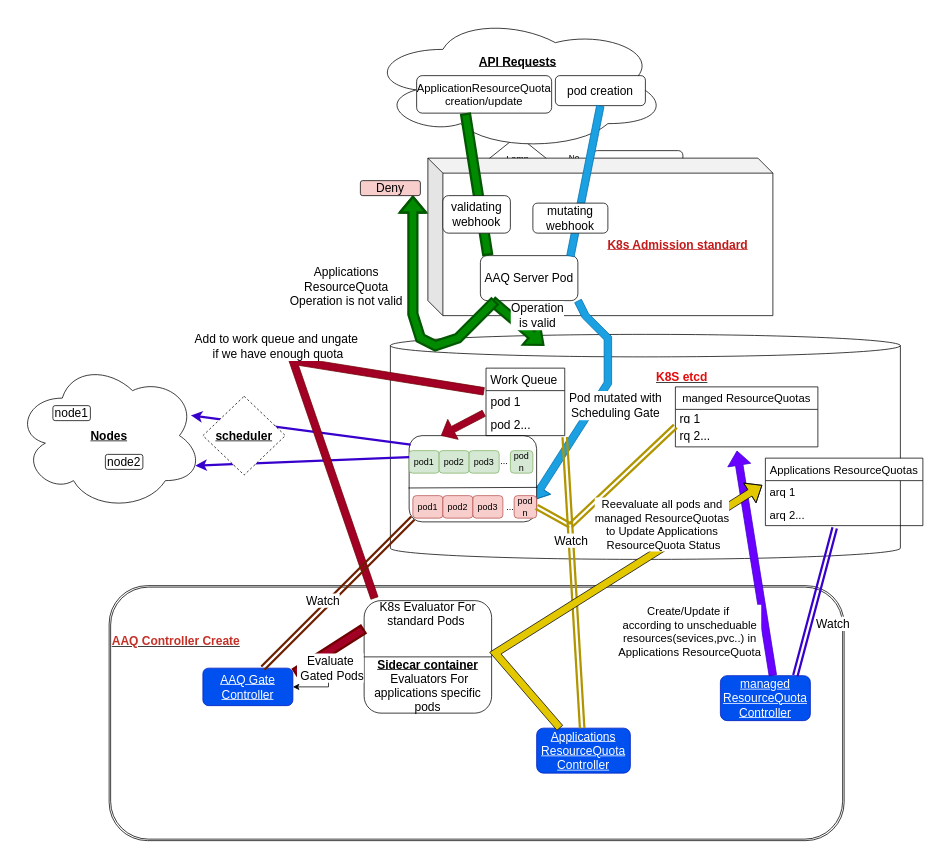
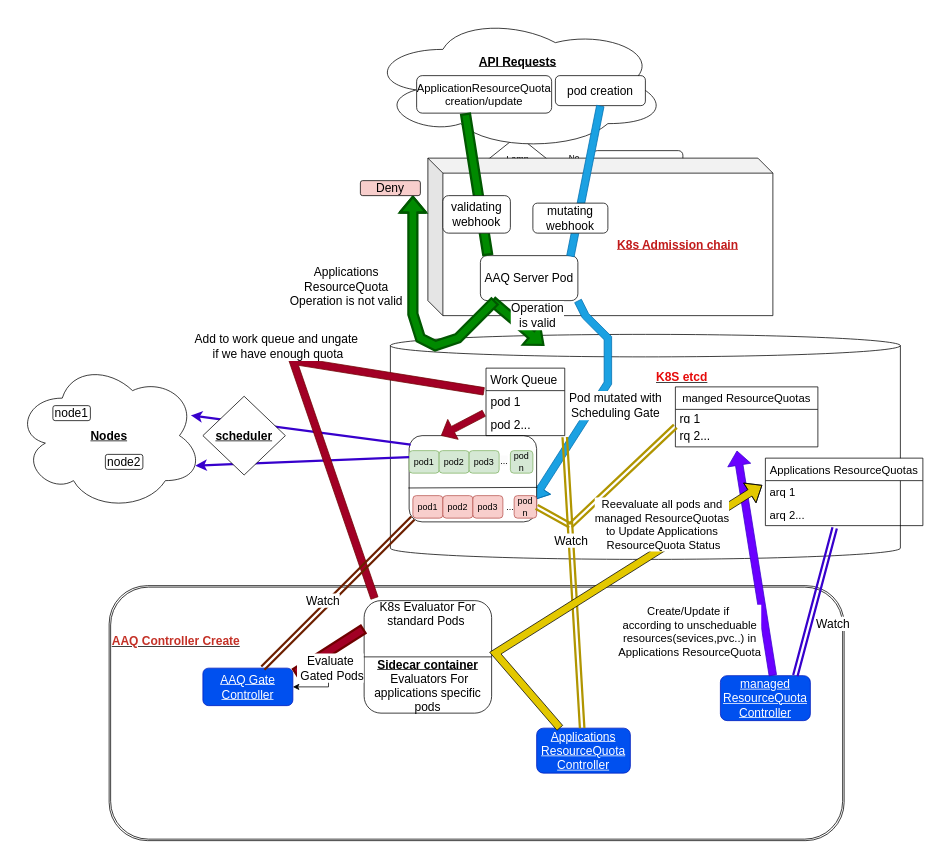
node "K8s Admission standard": label "K8s Admission standard" -> "K8s Admission chain"
node "scheduler": style dashed -> solid
